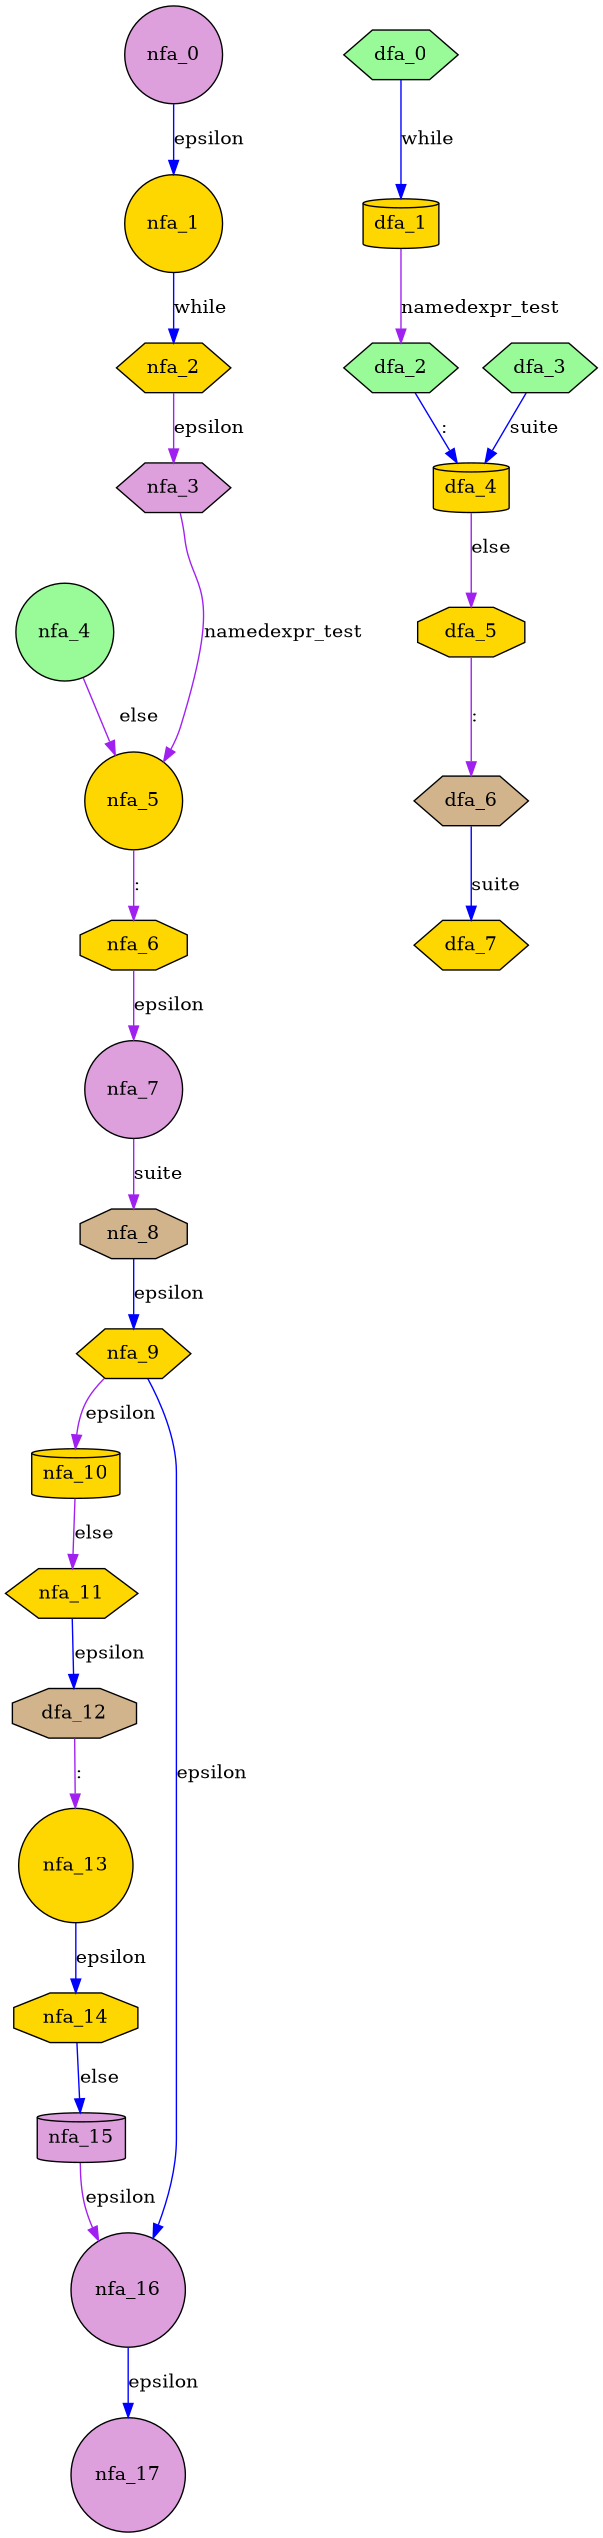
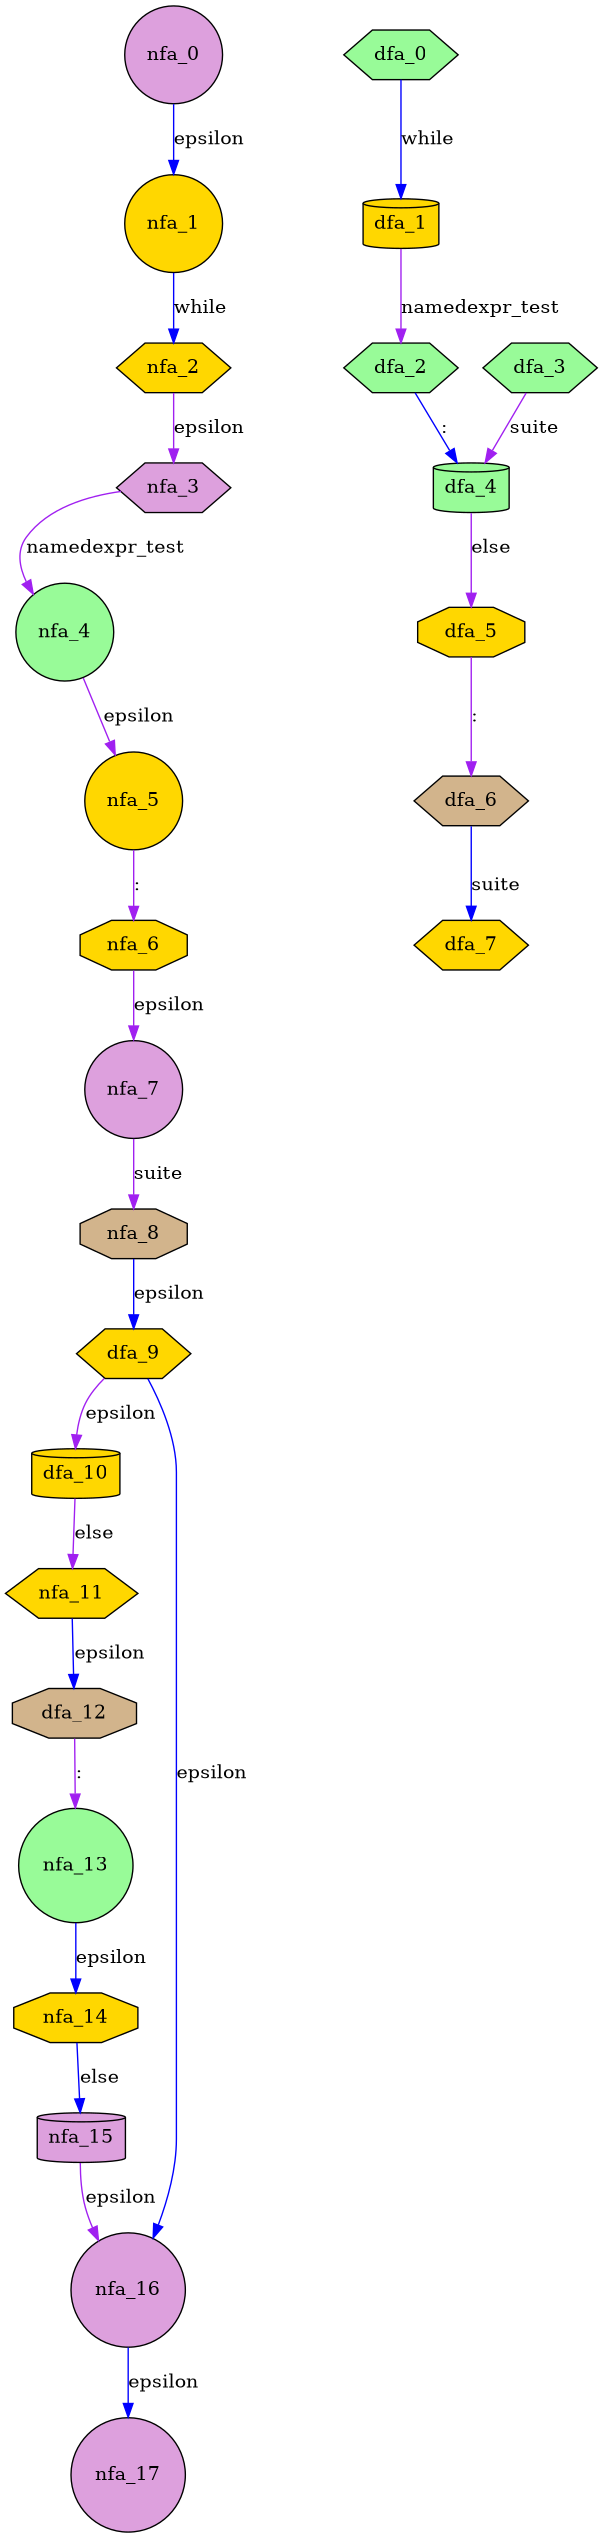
edge "dfa_3" -> "dfa_4": color blue -> purple
node "dfa_4": fillcolor gold -> palegreen
edge "nfa_3" -> "nfa_5": now "nfa_3" -> "nfa_4"
edge "nfa_4" -> "nfa_5": label "else" -> "epsilon"
node "nfa_9": label "nfa_9" -> "dfa_9"
node "nfa_10": label "nfa_10" -> "dfa_10"
node "nfa_13": fillcolor gold -> palegreen
